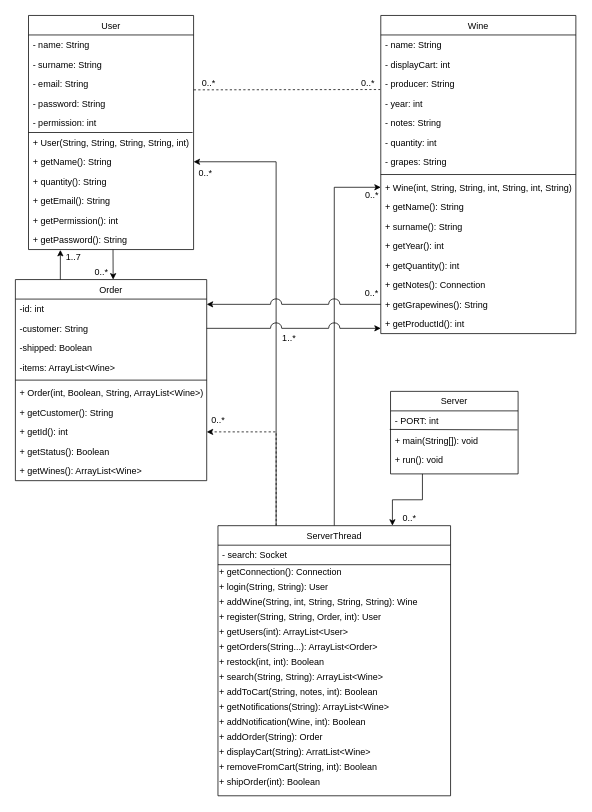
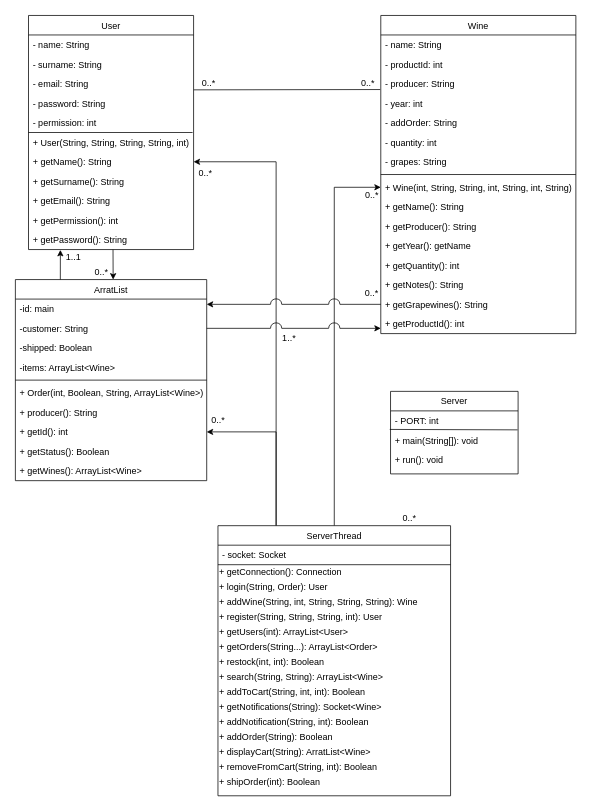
node "- displayCart: int": label "- displayCart: int" -> "- productId: int"
edge "- email: String" -- "- producer: String": style dashed -> solid
node "- notes: String": label "- notes: String" -> "- addOrder: String"
node "+ quantity(): String": label "+ quantity(): String" -> "+ getSurname(): String"
node "+ surname(): String": label "+ surname(): String" -> "+ getProducer(): String"
node "+ getYear(): int": label "+ getYear(): int" -> "+ getYear(): getName"
node "1..7": label "1..7" -> "1..1"
node "+ getNotes(): Connection": label "+ getNotes(): Connection" -> "+ getNotes(): String"
node "Order": label "Order" -> "ArratList"
node "-id: int": label "-id: int" -> "-id: main"
node "+ getCustomer(): String": label "+ getCustomer(): String" -> "+ producer(): String"
edge "ServerThread" -> "+ getId(): int": style dashed -> solid
edge "Server" -> "ServerThread": removed
node "- search: Socket": label "- search: Socket" -> "- socket: Socket"
node "+ login(String, String): User": label "+ login(String, String): User" -> "+ login(String, Order): User"
node "+ register(String, String, Order, int): User": label "+ register(String, String, Order, int): User" -> "+ register(String, String, String, int): User"
node "+ addToCart(String, notes, int): Boolean": label "+ addToCart(String, notes, int): Boolean" -> "+ addToCart(String, int, int): Boolean"
node "+ getNotifications(String): ArrayList<Wine>": label "+ getNotifications(String): ArrayList<Wine>" -> "+ getNotifications(String): Socket<Wine>"
node "+ addNotification(Wine, int): Boolean": label "+ addNotification(Wine, int): Boolean" -> "+ addNotification(String, int): Boolean"
node "+ addOrder(String): Order": label "+ addOrder(String): Order" -> "+ addOrder(String): Boolean"
